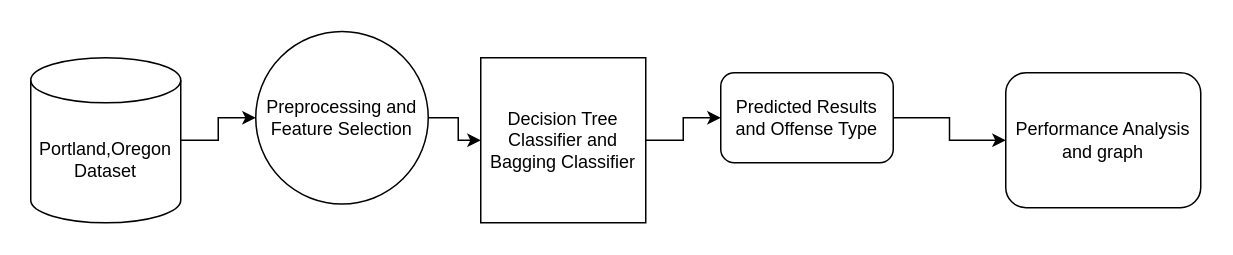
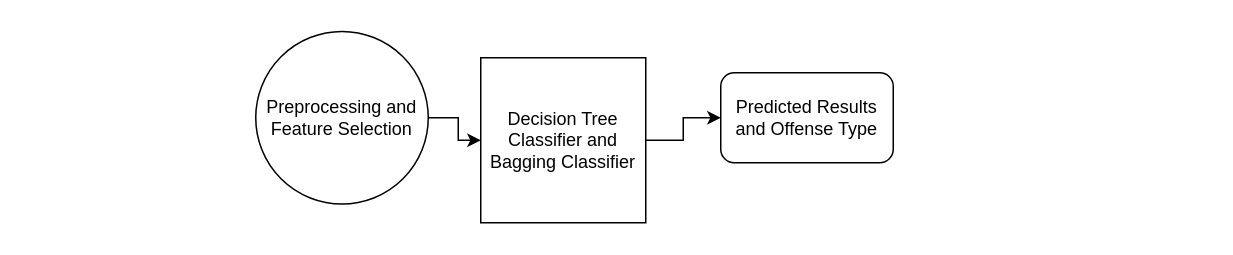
edge "Predicted Results and Offense Type" -> "Performance Analysis and graph": removed
edge "Portland,Oregon Dataset" -> "Preprocessing and Feature Selection": removed
node "Portland,Oregon Dataset": removed
node "Performance Analysis and graph": removed
